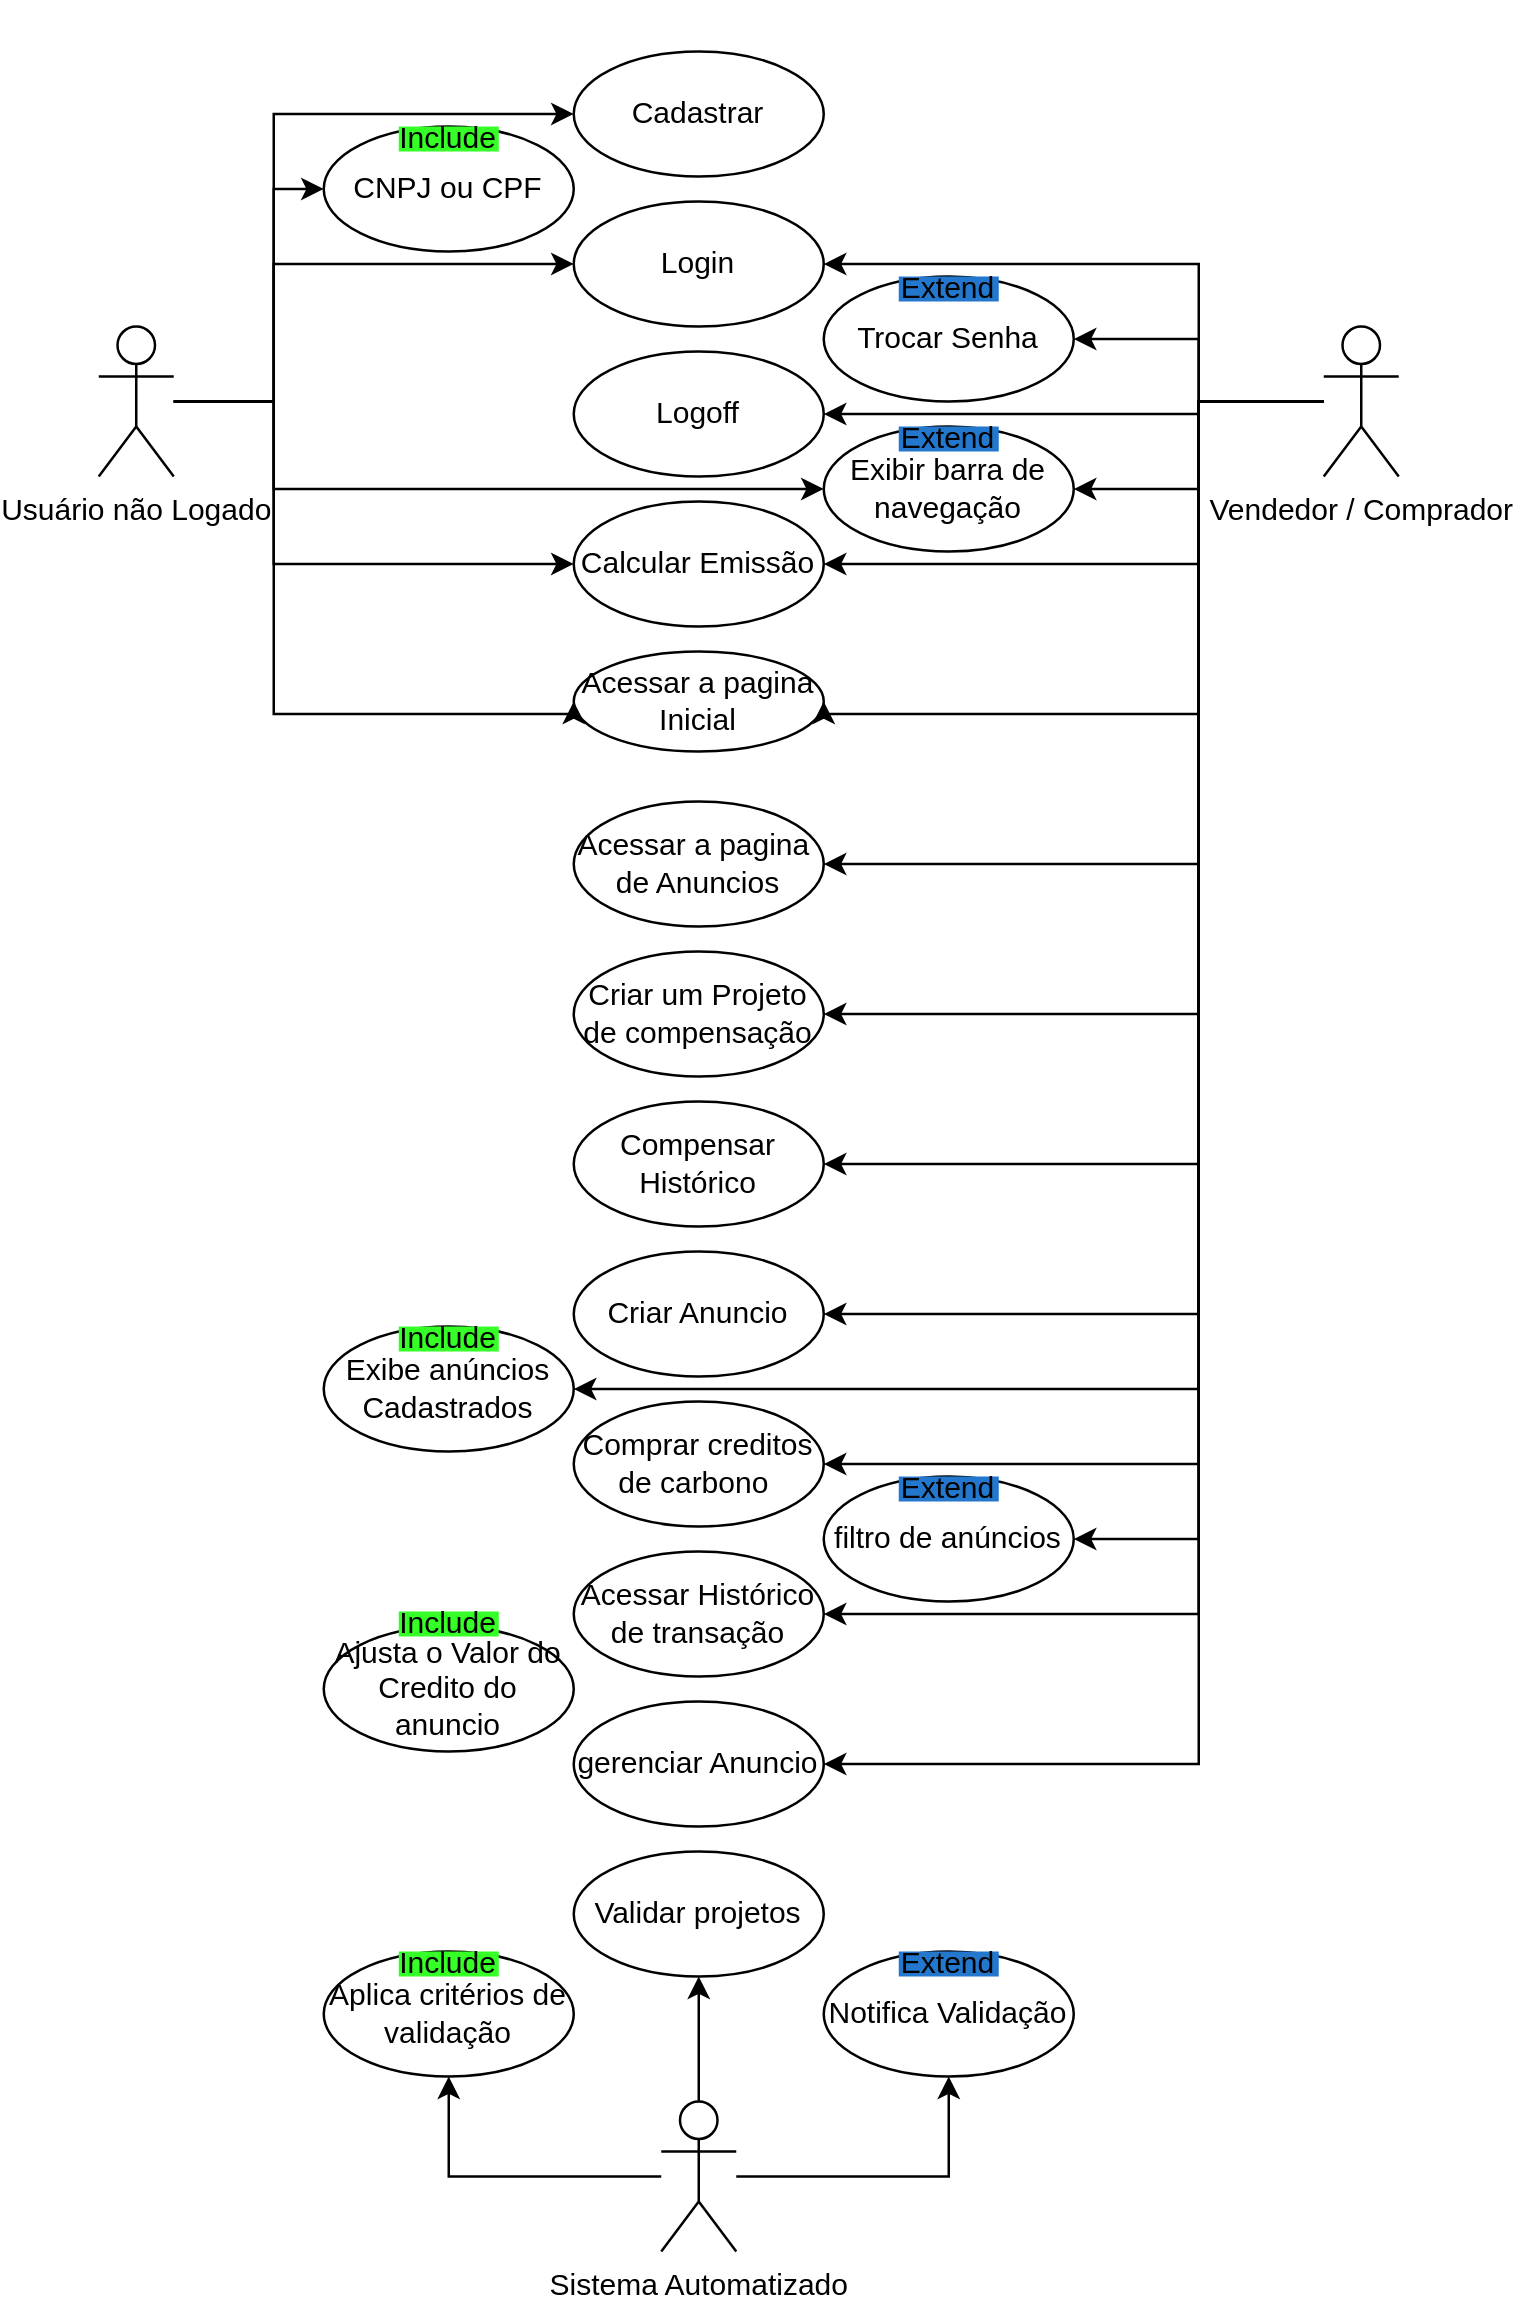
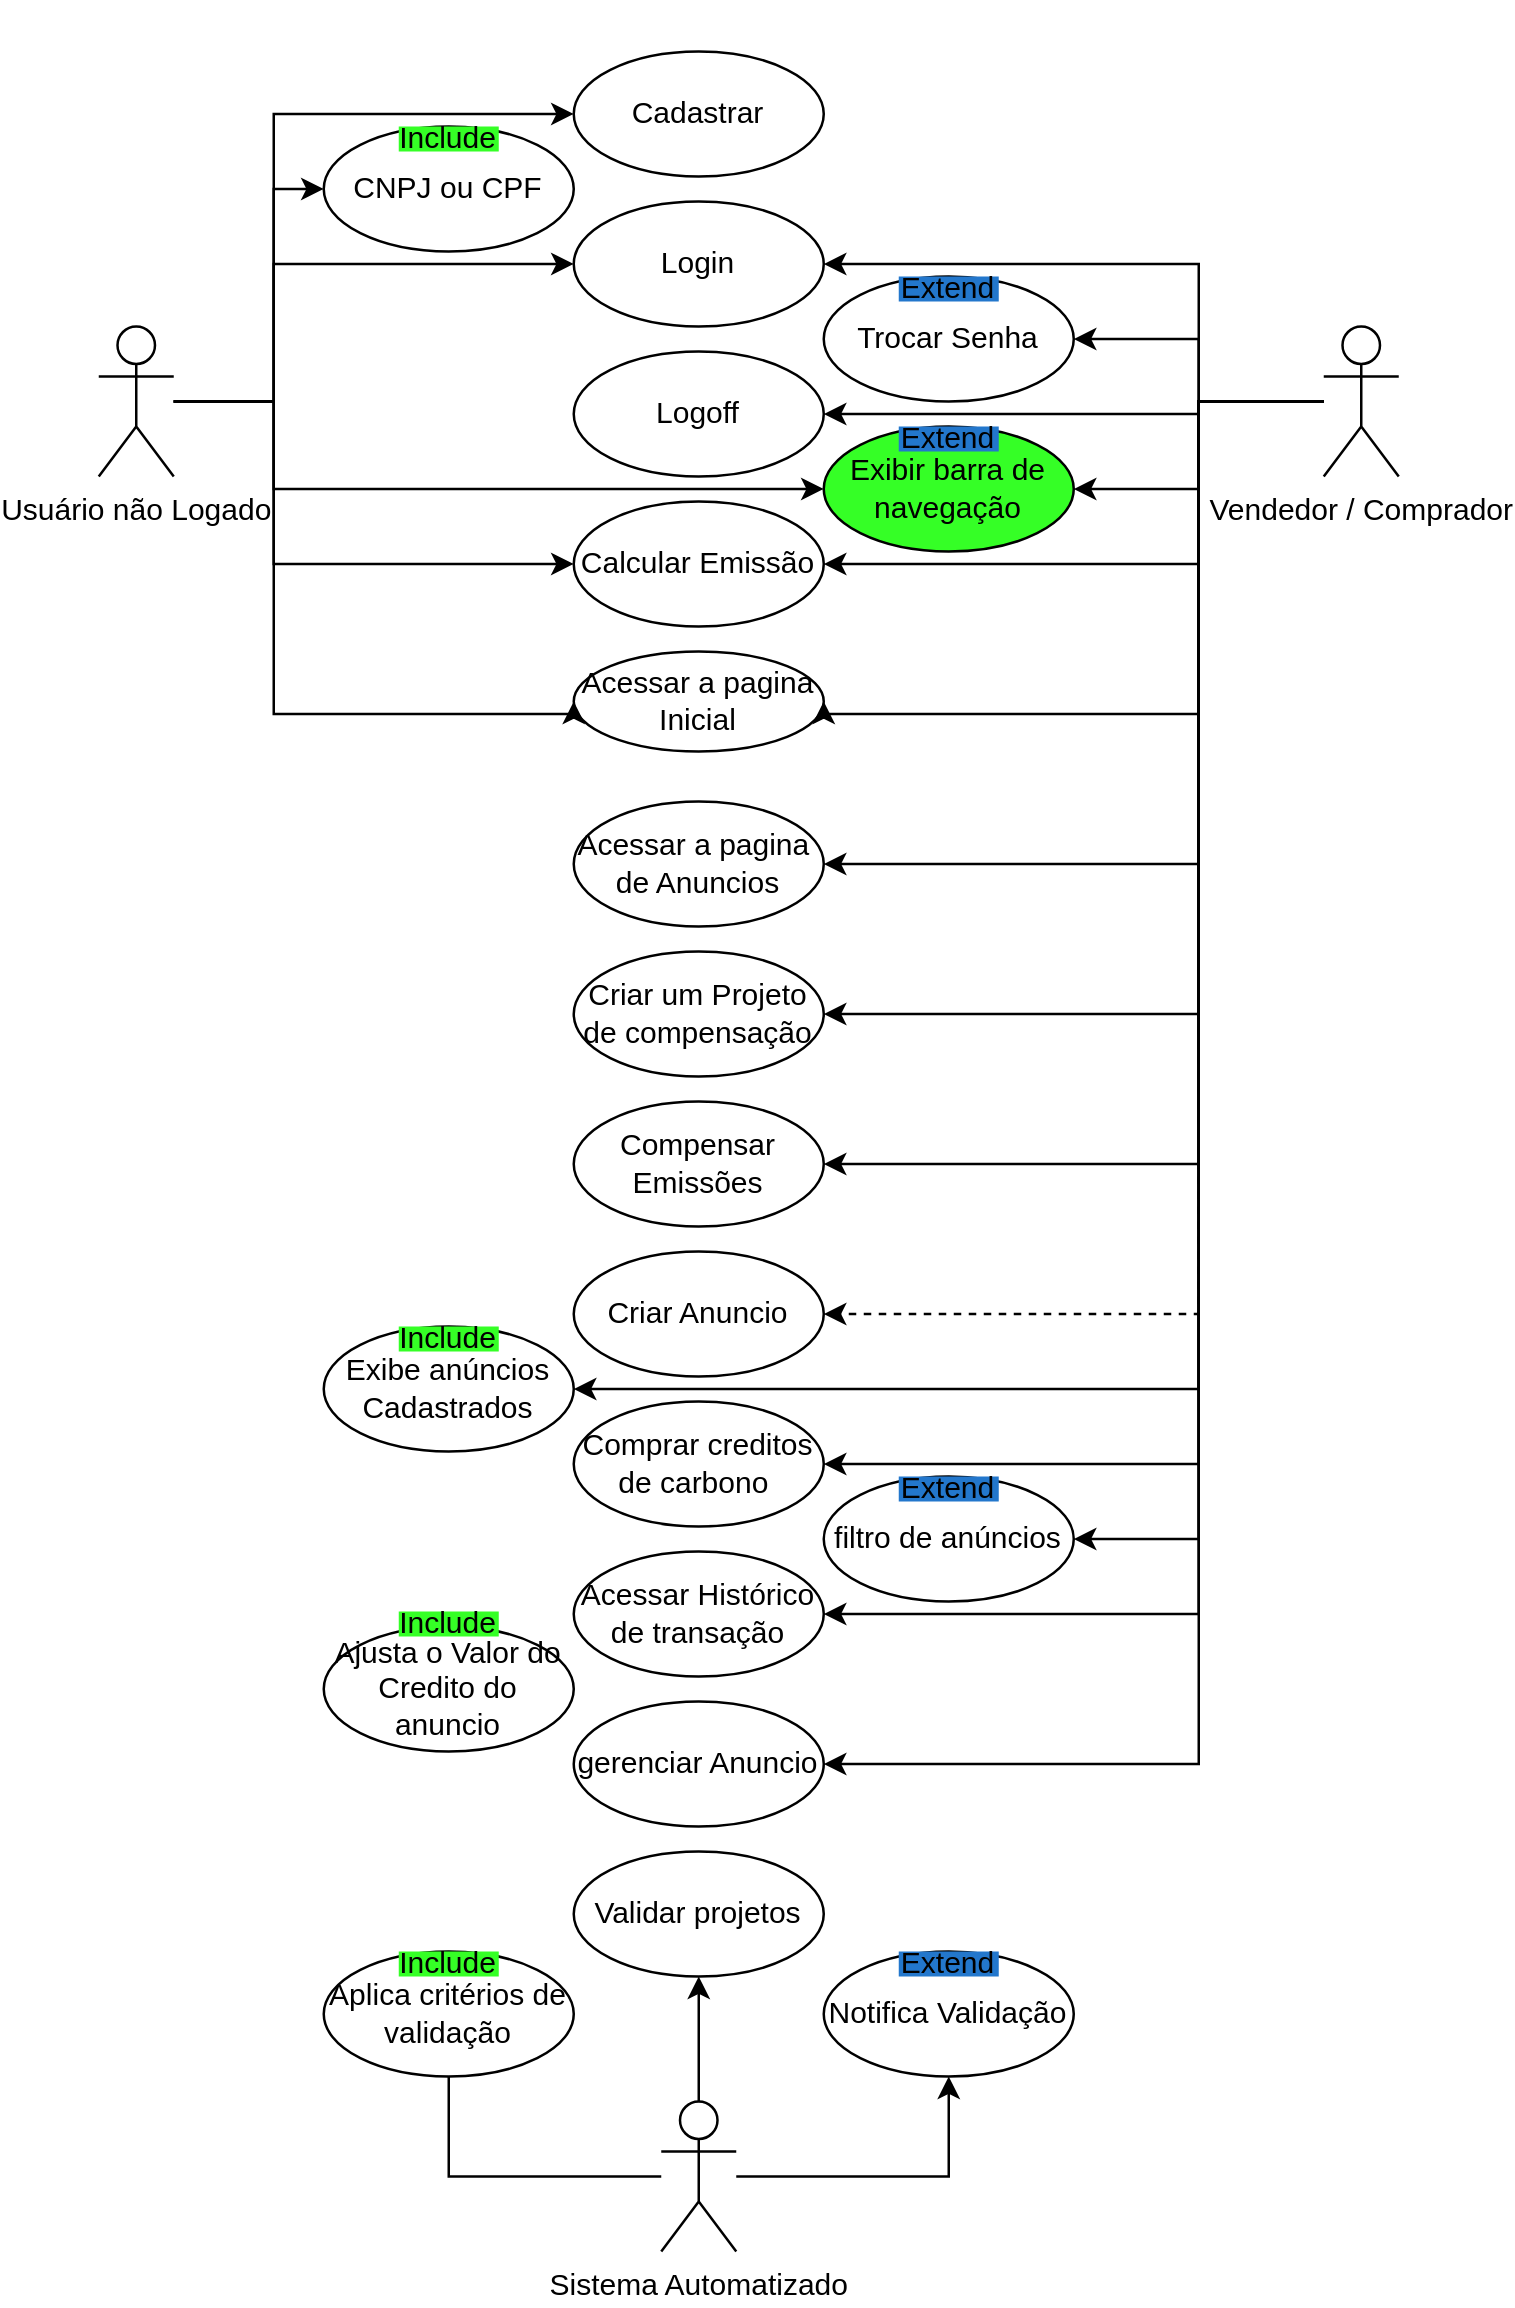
node "Exibir barra de navegação": fillcolor #ffffff -> #35ff26
node "Compensar Histórico": label "Compensar Histórico" -> "Compensar Emissões"
edge "Vendedor / Comprador" -> "Criar Anuncio": style solid -> dashed
edge "Sistema Automatizado" -> "Aplica critérios de validação": arrowhead classic -> none
